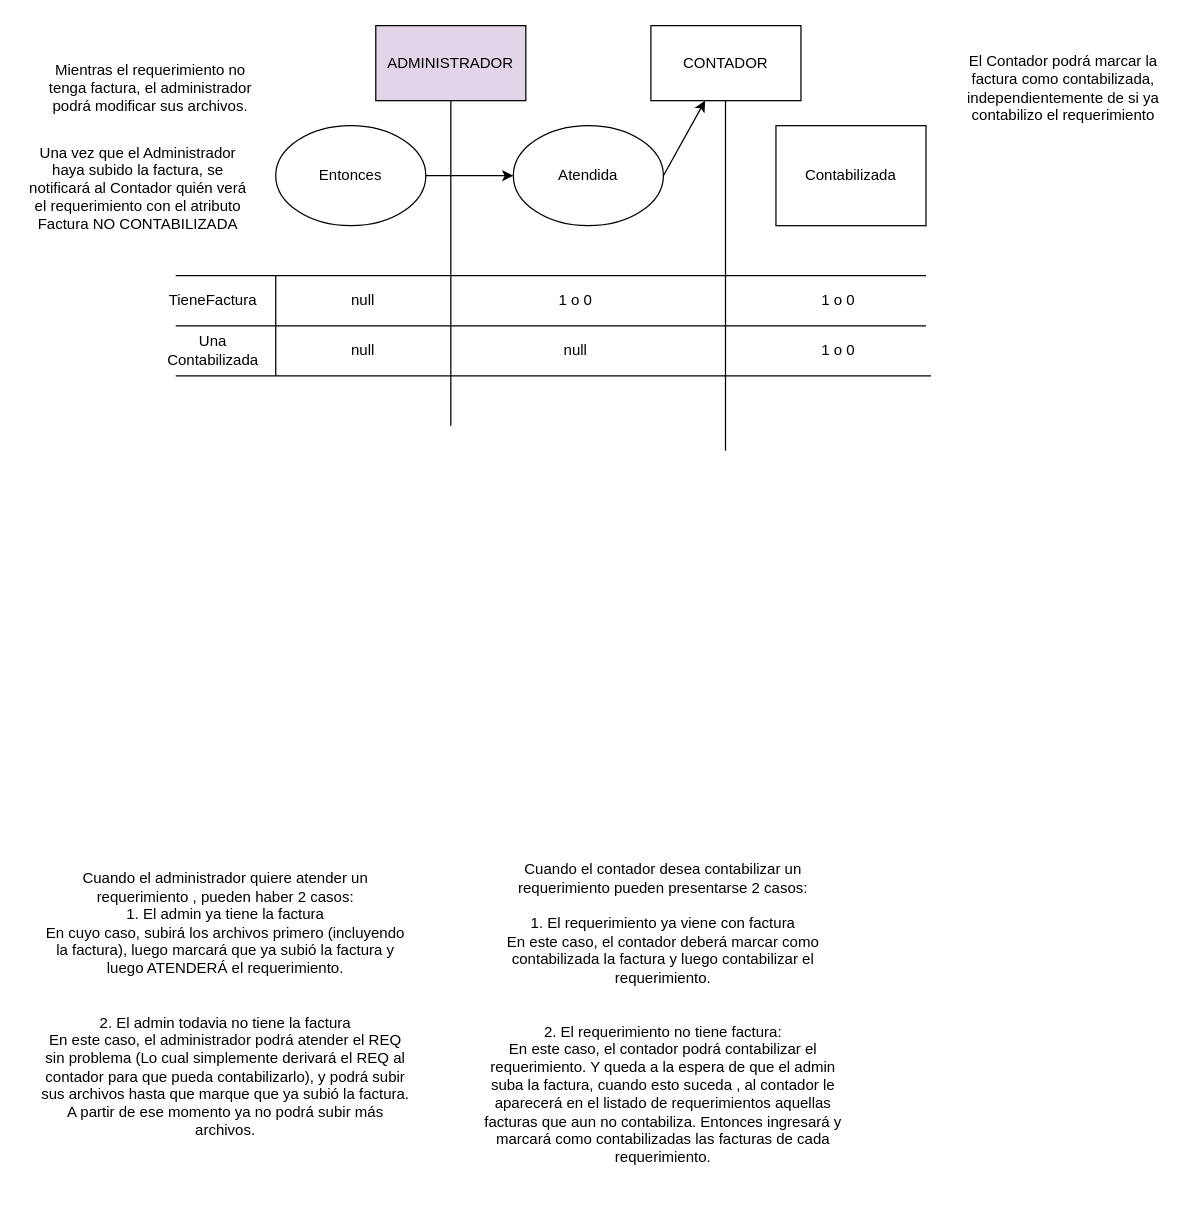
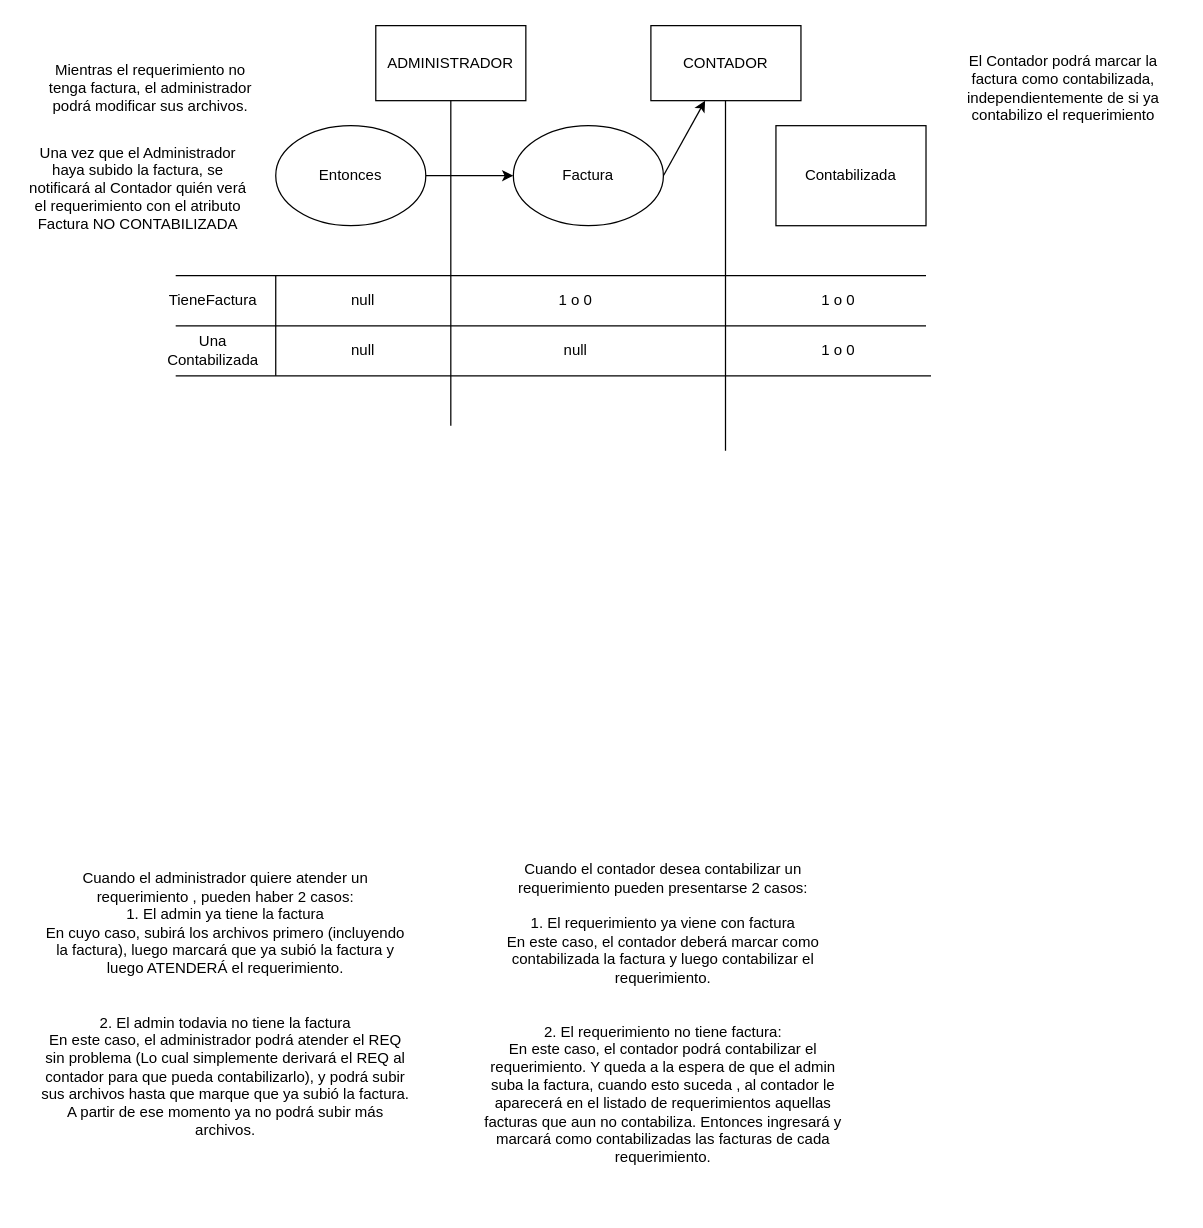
node "ADMINISTRADOR": fillcolor #e1d5e7 -> #ffffff
node "Atendida": label "Atendida" -> "Factura"
